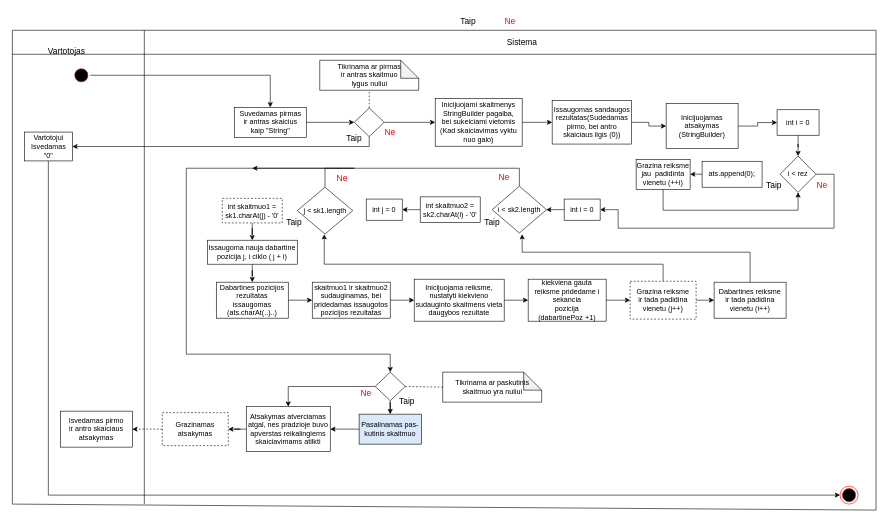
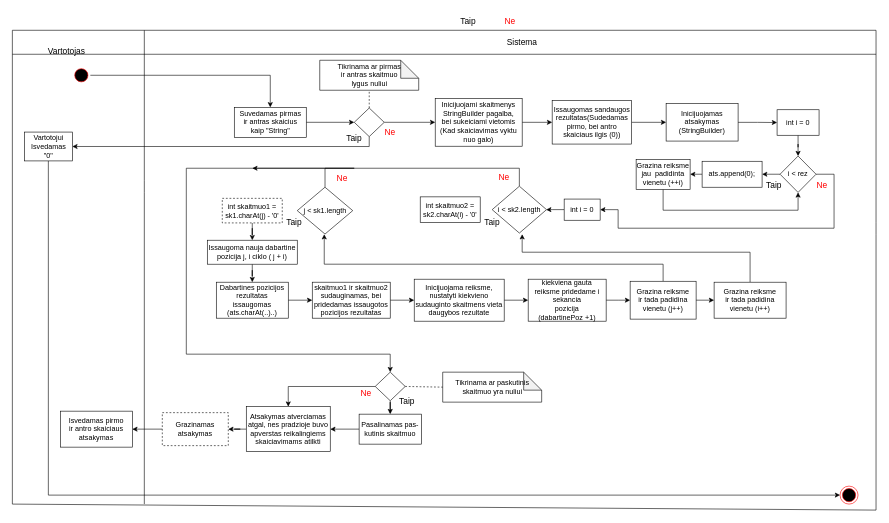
node "Inicijuojamas atsakymas (StringBuilder)": size 72x45 -> 72x38
edge "i < rez" -> "ats.append(0);": added
node "int j = 0": removed
edge "int skaitmuo2 = sk2.charAt(i) - '0'" -> "int j = 0": removed
node "Grazina reiksme ir tada padidina vienetu (j++)": style dashed -> solid
node "Dabartines reiksme ir tada padidina vienetu (i++)": label "Dabartines reiksme ir tada padidina vienetu (i++)" -> "Grazina reiksme ir tada padidina vienetu (i++)"
edge "Grazinamas atsakymas" -> "Isvedamas pirmo ir antro skaiciaus atsakymas": style dashed -> solid
node "Pasalinamas pas- kutinis skaitmuo": fillcolor #dae8fc -> #ffffff
